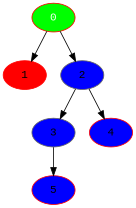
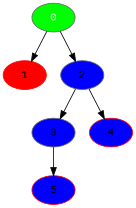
node "0": color red -> gray40
